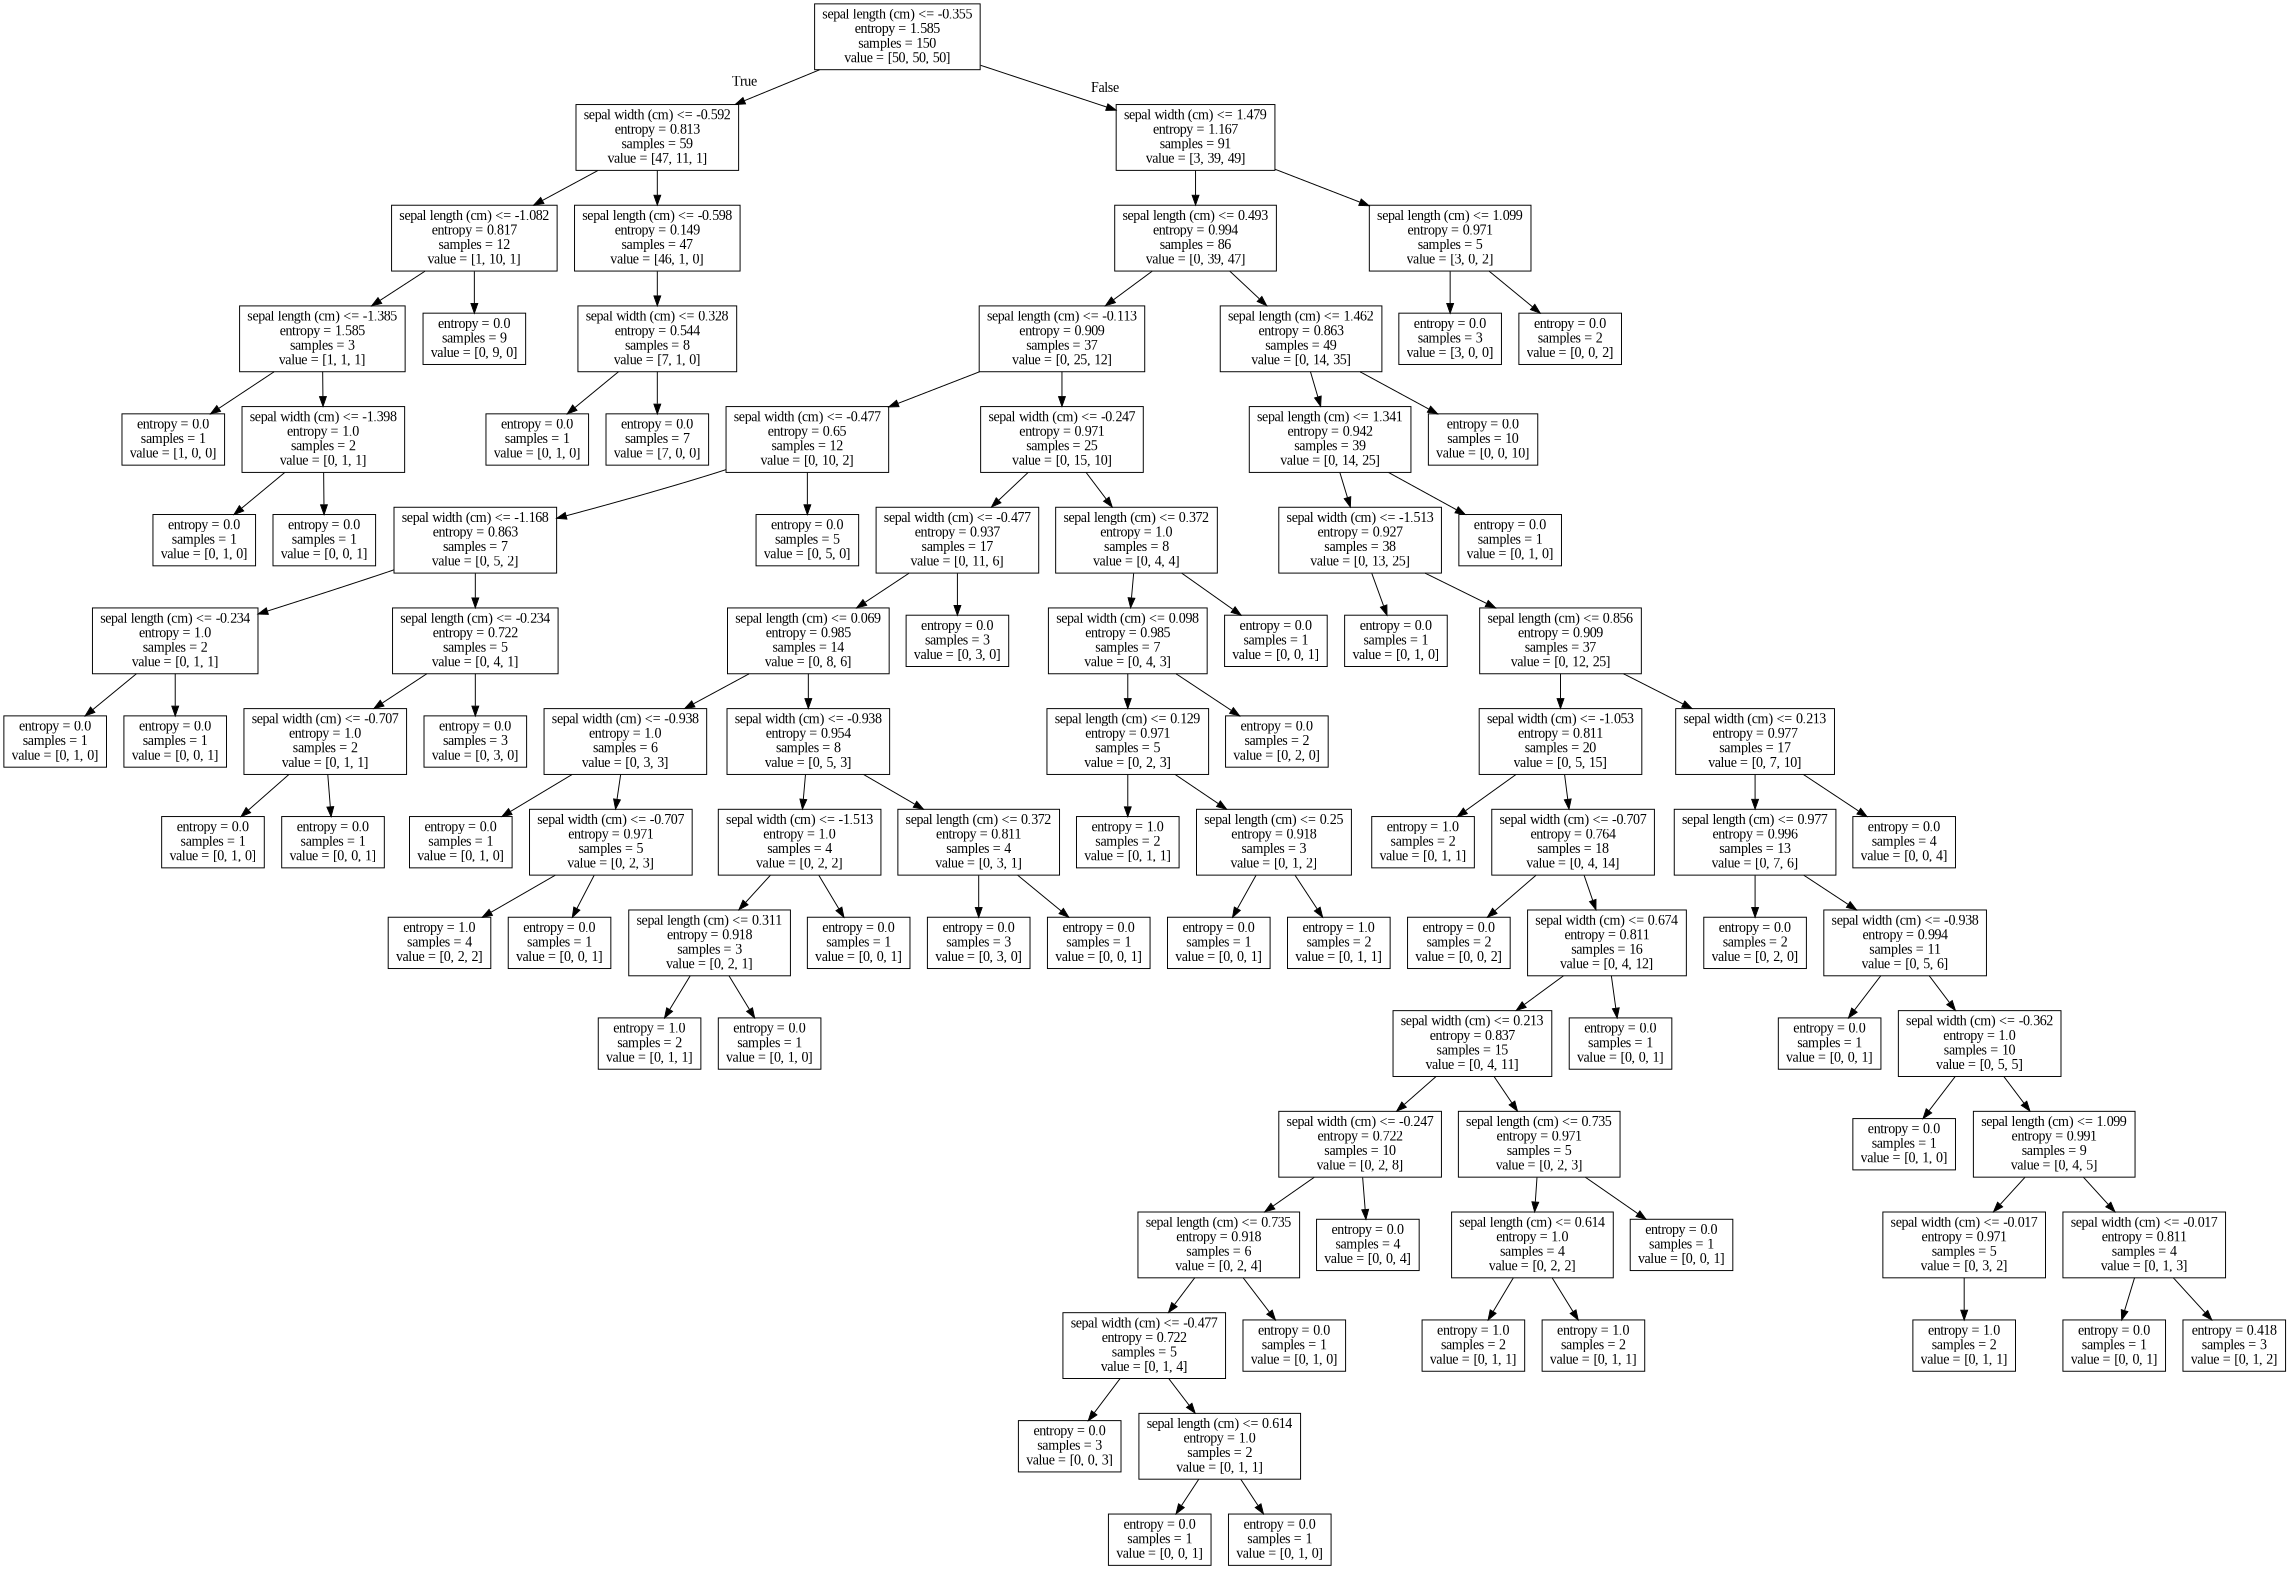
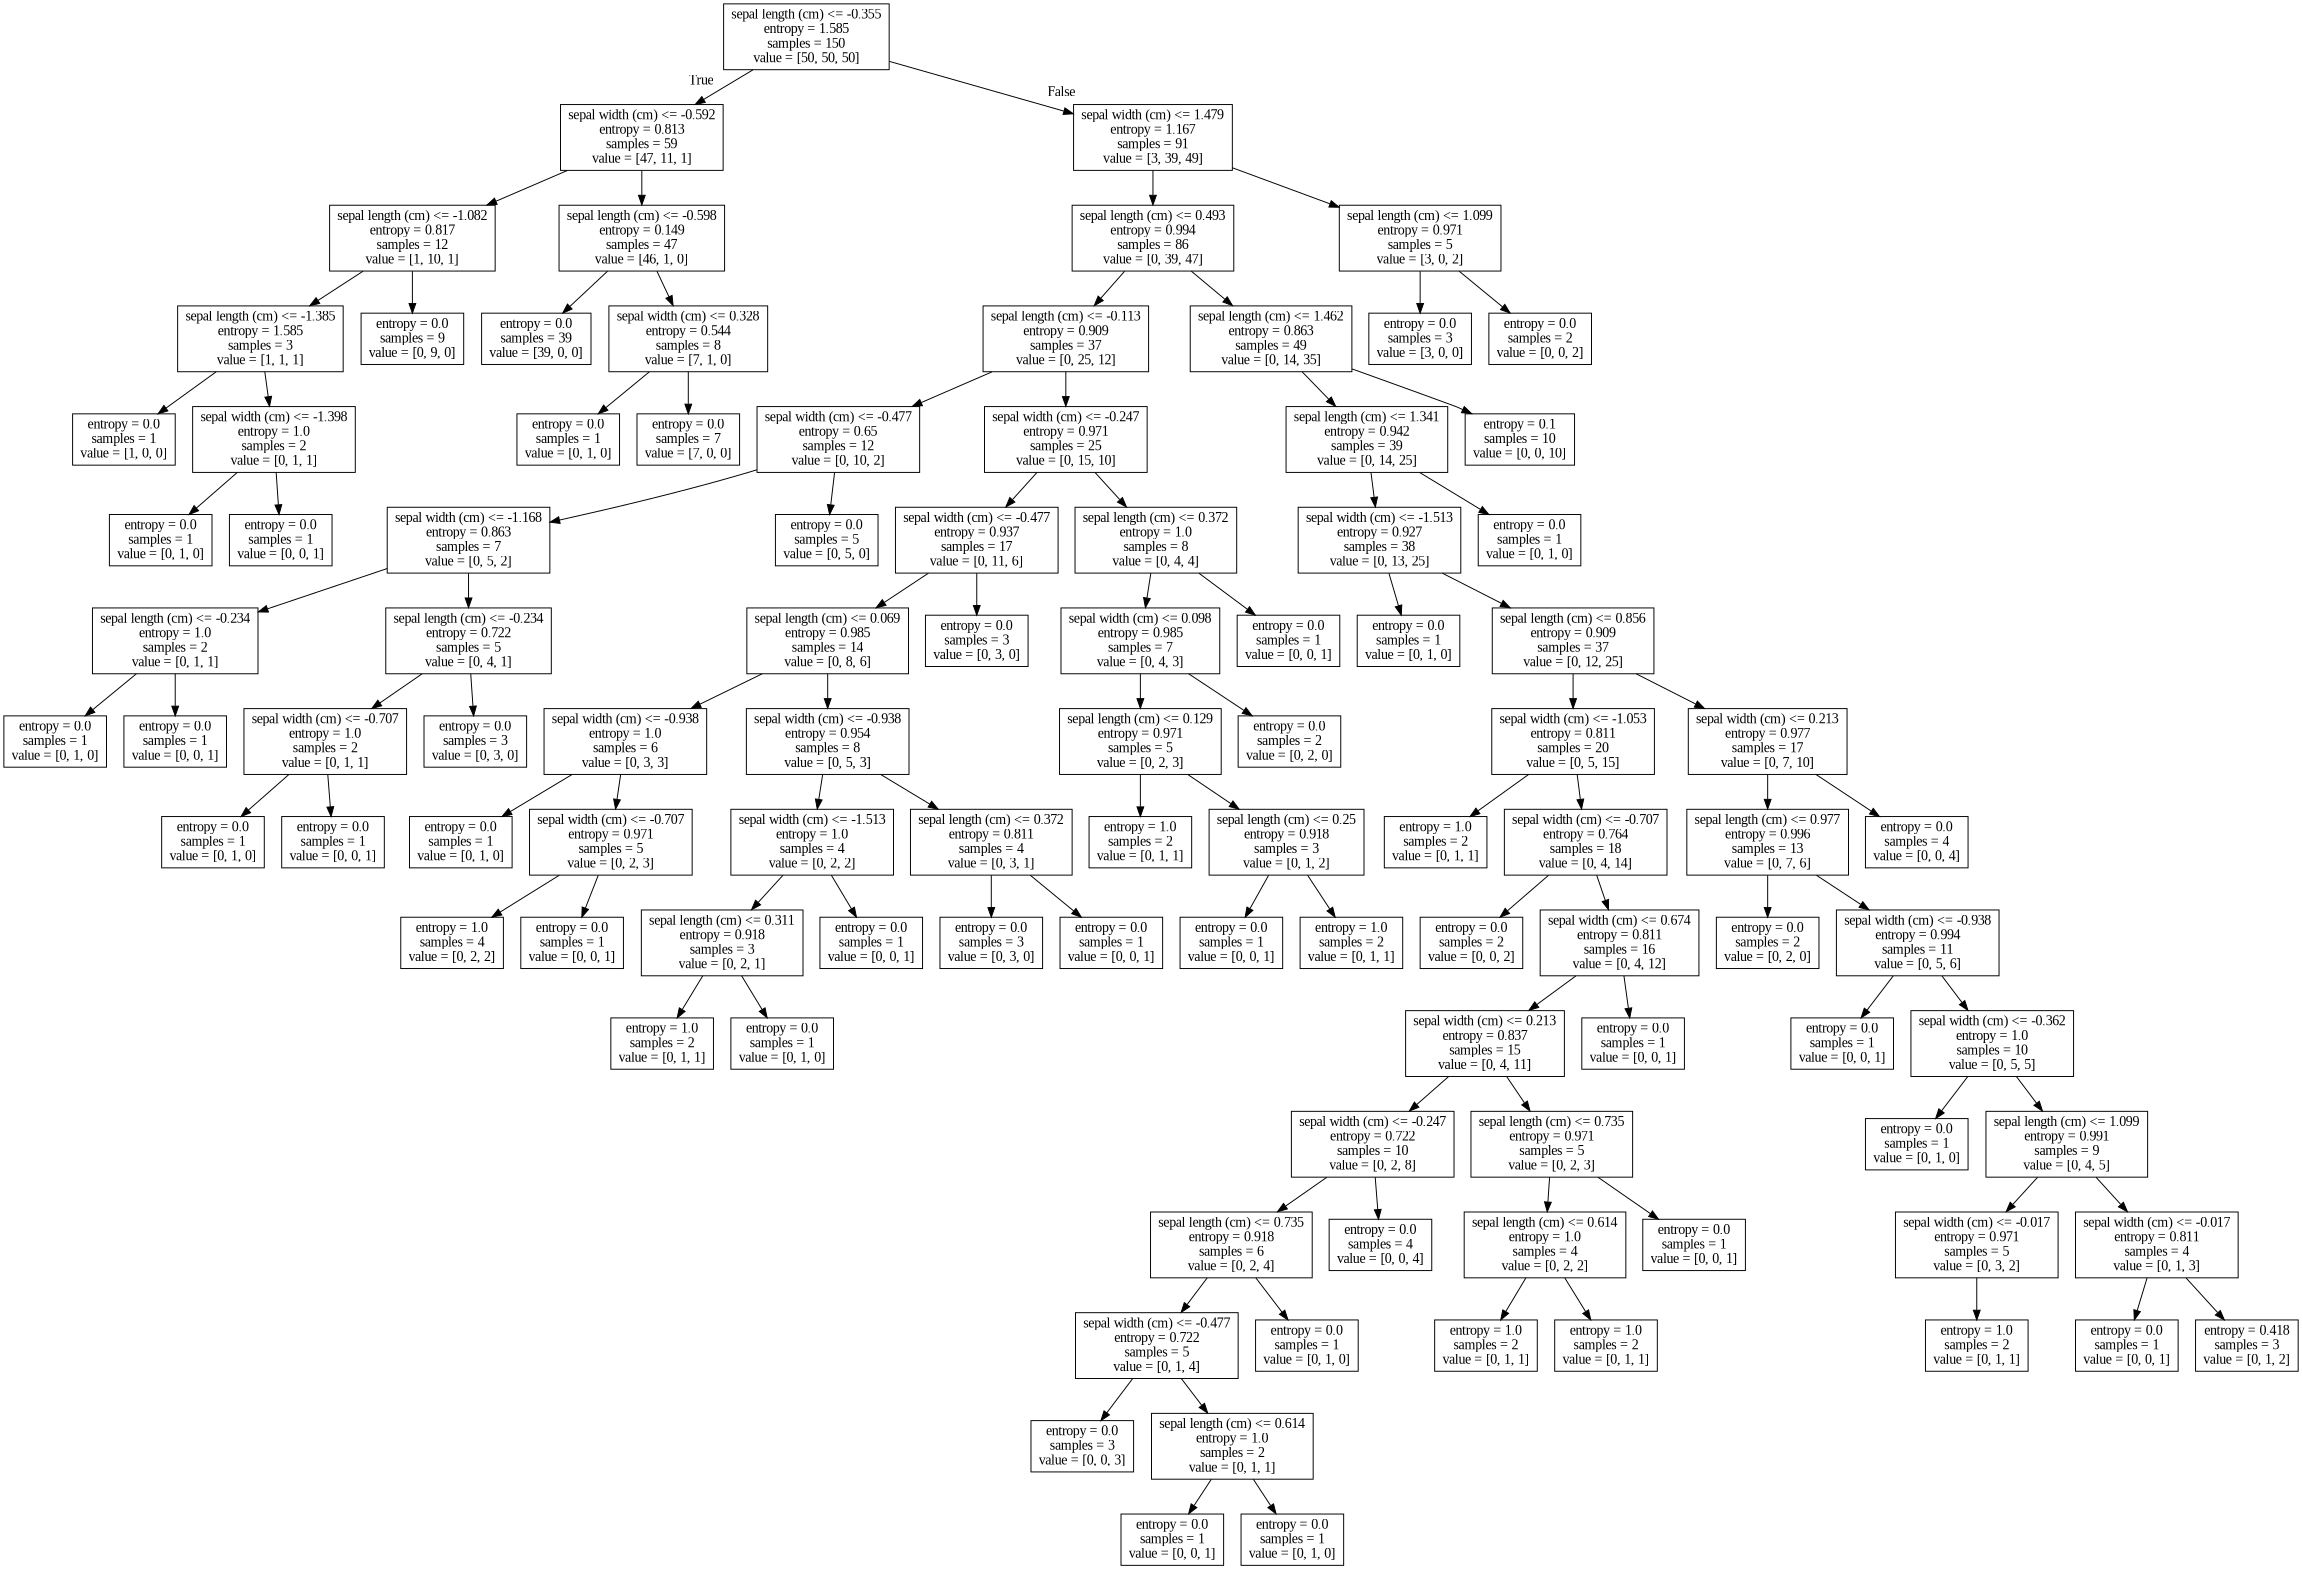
node "entropy = 0.0 samples = 39 value = [39, 0, 0]": added
node "entropy = 0.0 samples = 10 value = [0, 0, 10]": label "entropy = 0.0 samples = 10 value = [0, 0, 10]" -> "entropy = 0.1 samples = 10 value = [0, 0, 10]"
